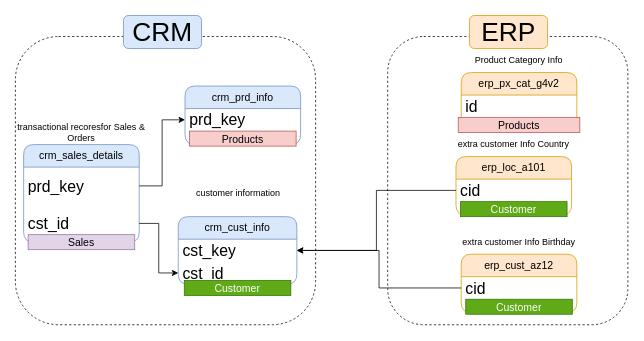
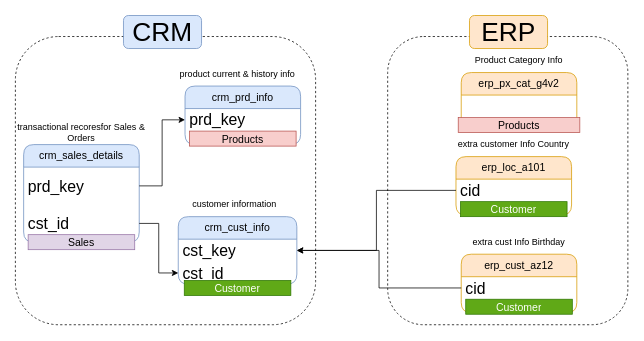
node "product current & history info": added
node "id": removed
node "customer information": moved (238, 193) -> (234, 204)
node "extra customer Info Birthday": label "extra customer Info Birthday" -> "extra cust Info Birthday"
